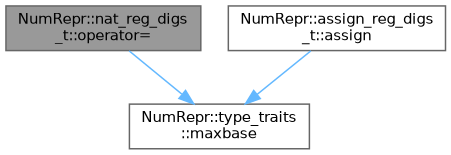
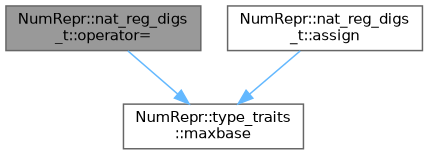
node "NumRepr::assign_reg_digs _t::assign": label "NumRepr::assign_reg_digs _t::assign" -> "NumRepr::nat_reg_digs _t::assign"
